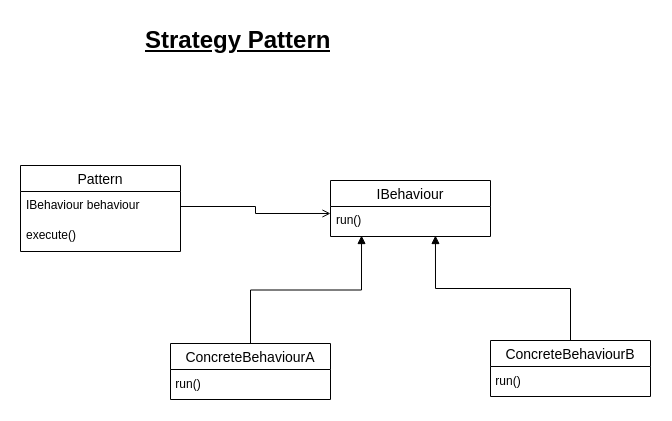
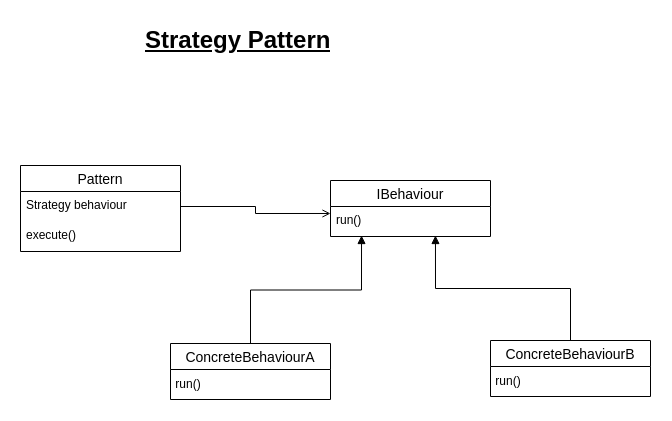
node "IBehaviour behaviour": label "IBehaviour behaviour" -> "Strategy behaviour"
